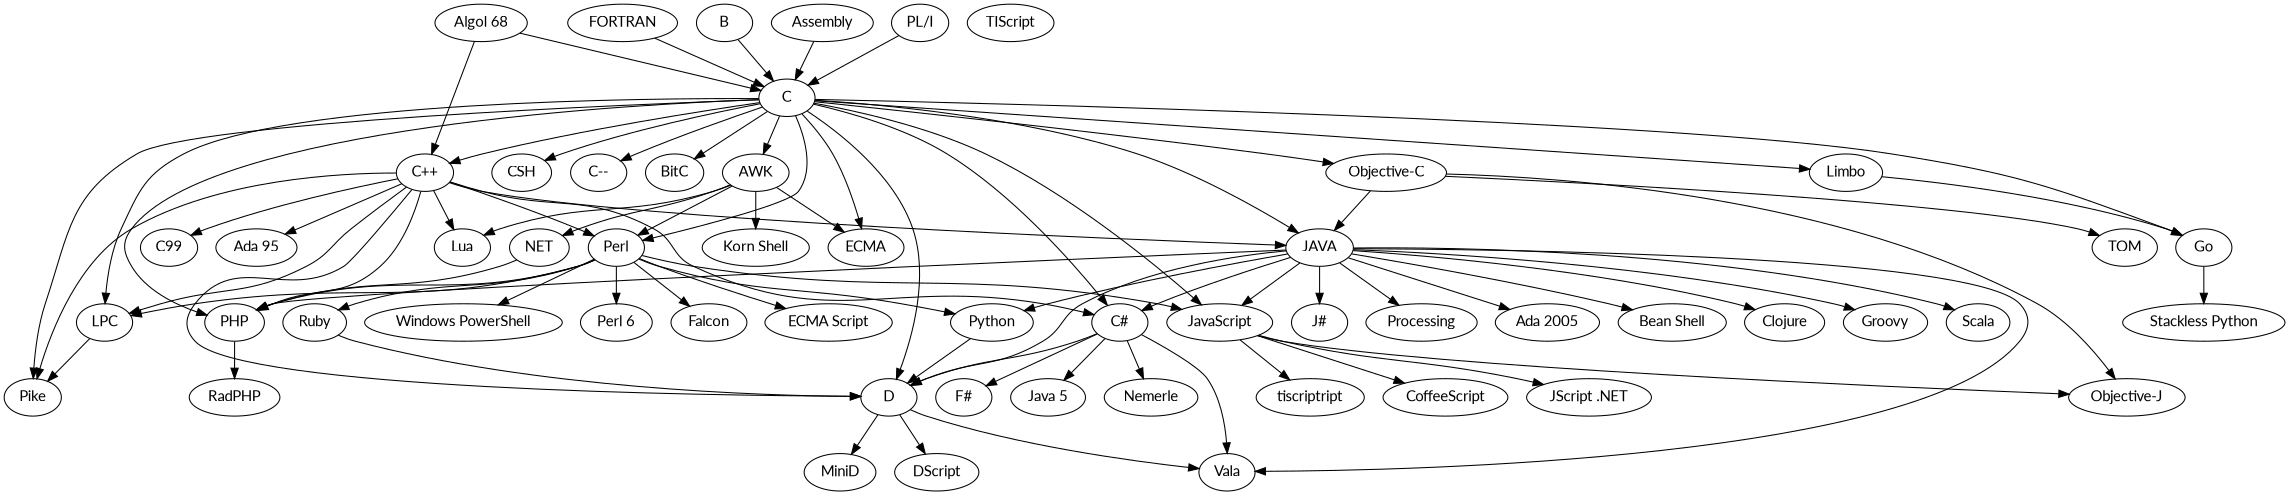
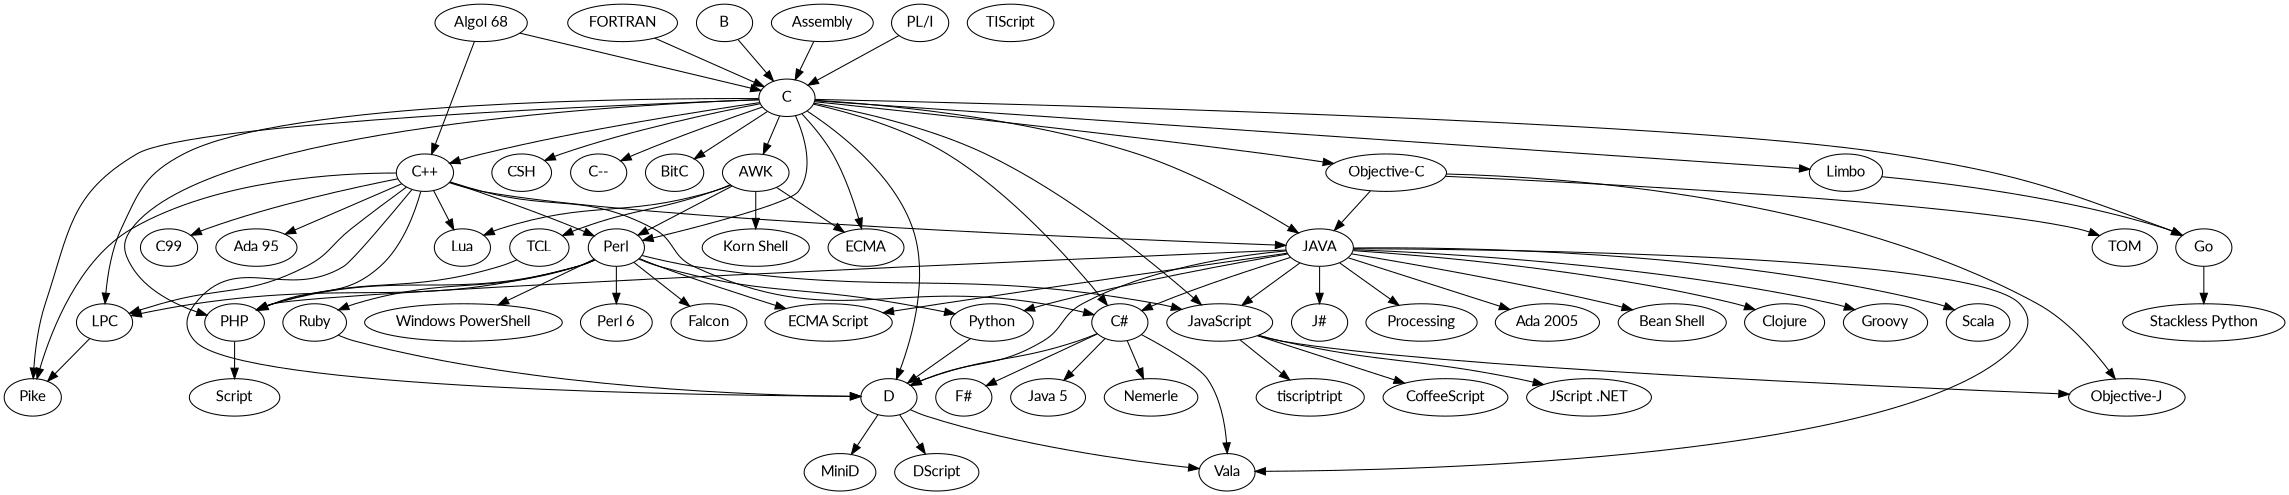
node "NET": label "NET" -> "TCL"
edge "JAVA" -> "ECMA Script": added
node "RadPHP": label "RadPHP" -> "Script"
